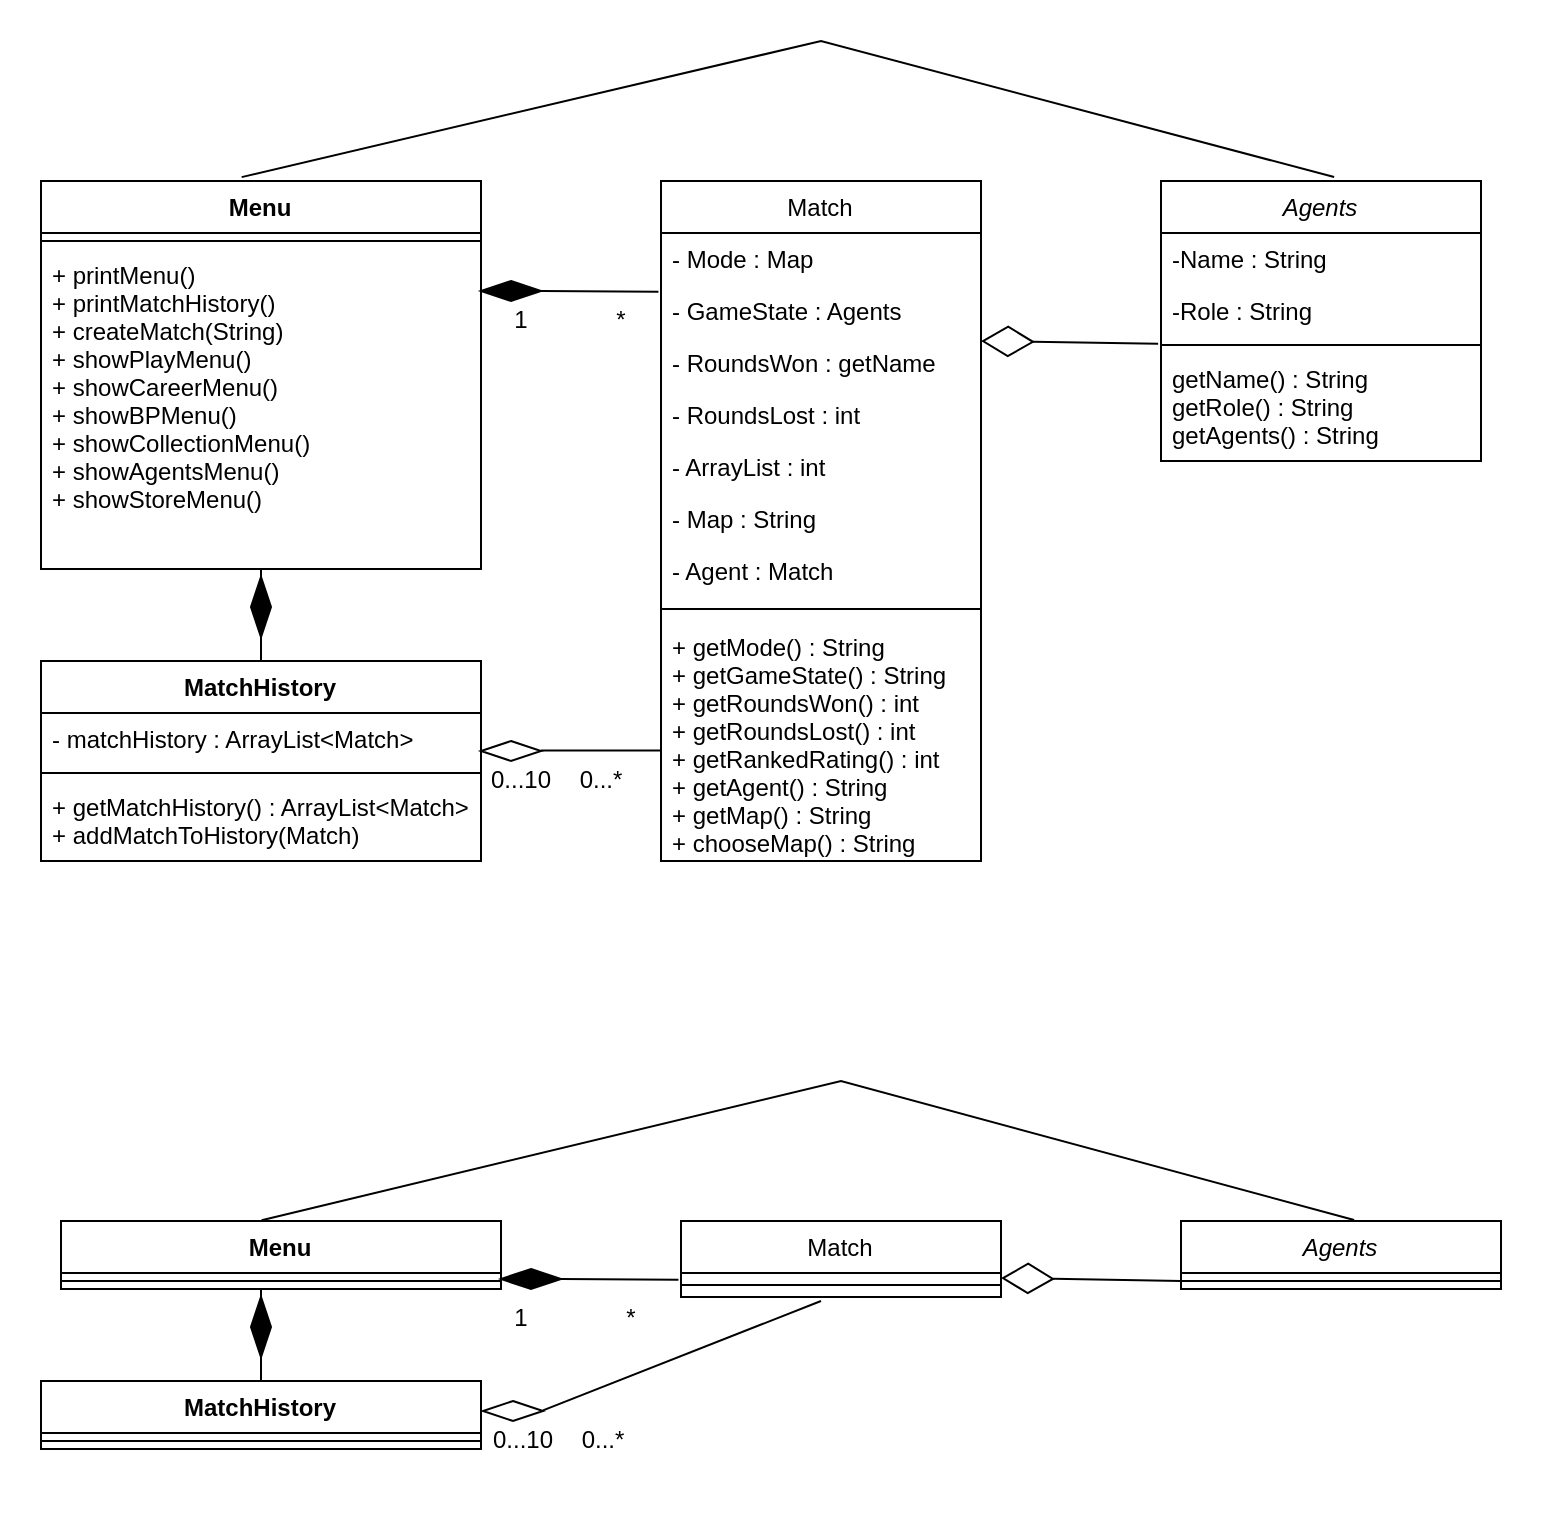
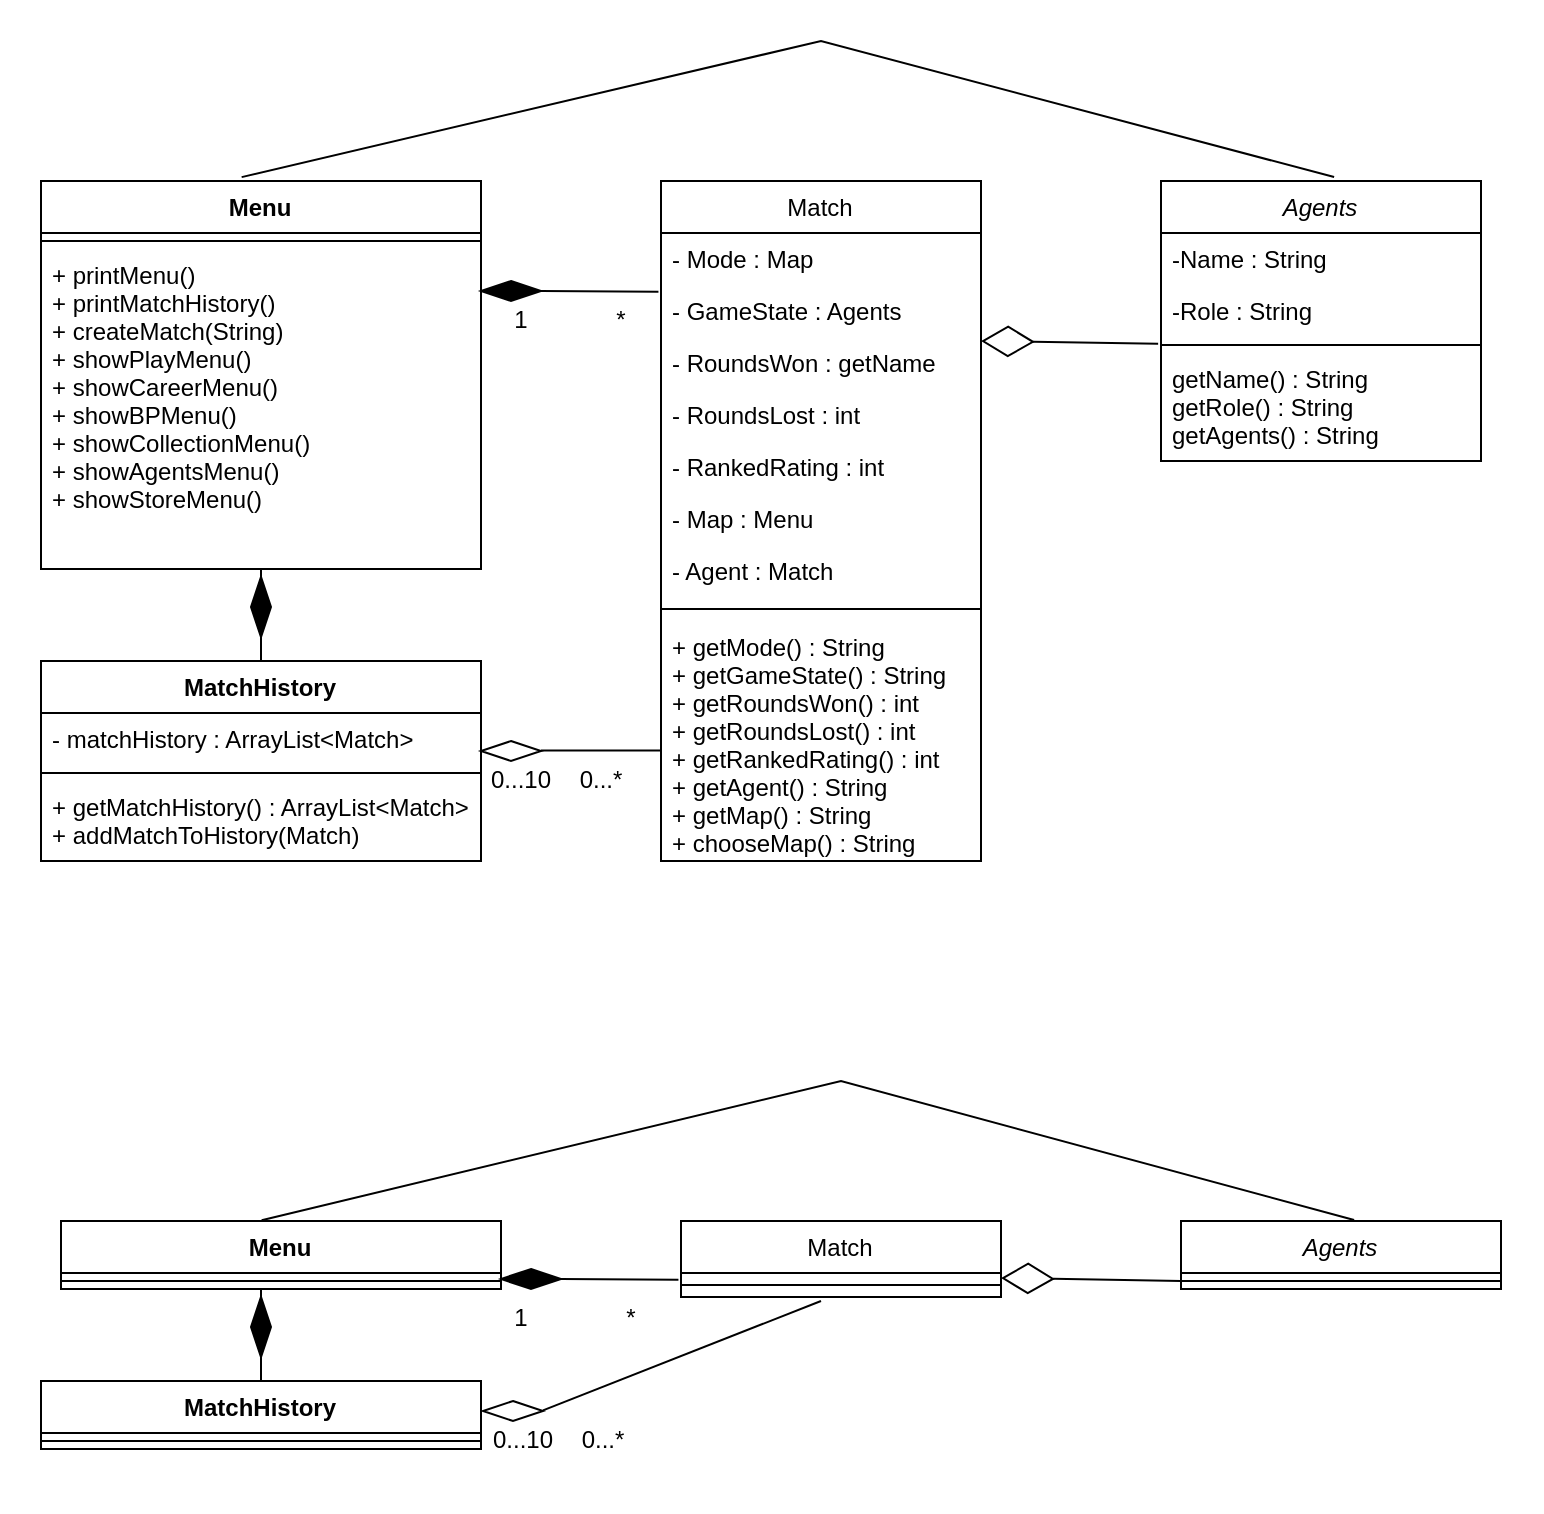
node "- ArrayList : int": label "- ArrayList : int" -> "- RankedRating : int"
node "- Map : String": label "- Map : String" -> "- Map : Menu"
